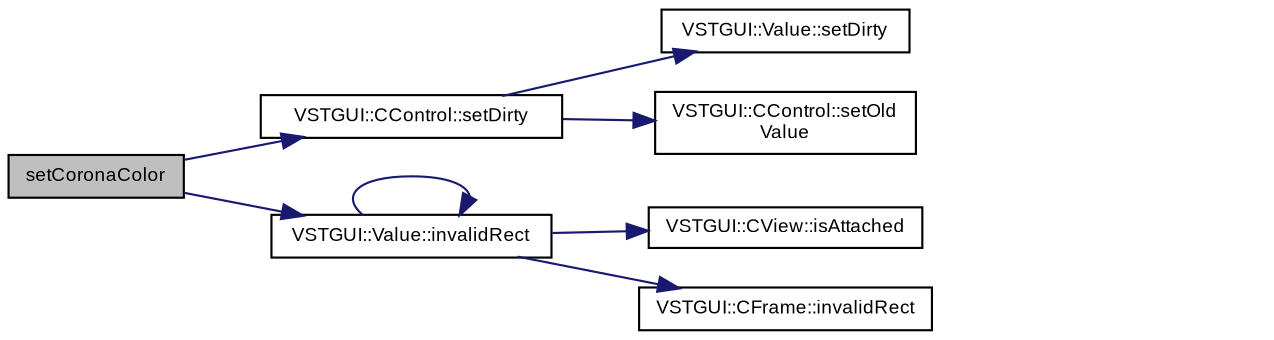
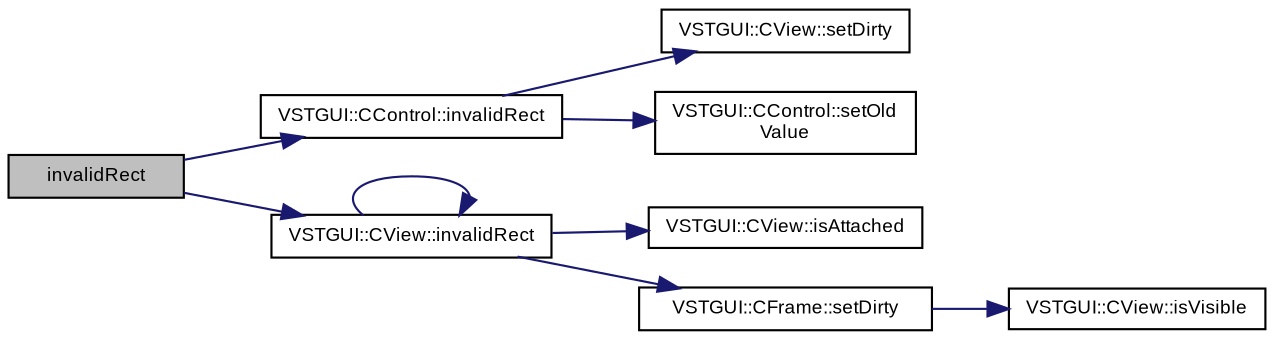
node "VSTGUI::Value::setDirty": label "VSTGUI::Value::setDirty" -> "VSTGUI::CView::setDirty"
node "VSTGUI::CControl::setDirty": label "VSTGUI::CControl::setDirty" -> "VSTGUI::CControl::invalidRect"
node "setCoronaColor": label "setCoronaColor" -> "invalidRect"
node "VSTGUI::Value::invalidRect": label "VSTGUI::Value::invalidRect" -> "VSTGUI::CView::invalidRect"
node "VSTGUI::CFrame::invalidRect": label "VSTGUI::CFrame::invalidRect" -> "VSTGUI::CFrame::setDirty"
node "VSTGUI::CView::isVisible": added
